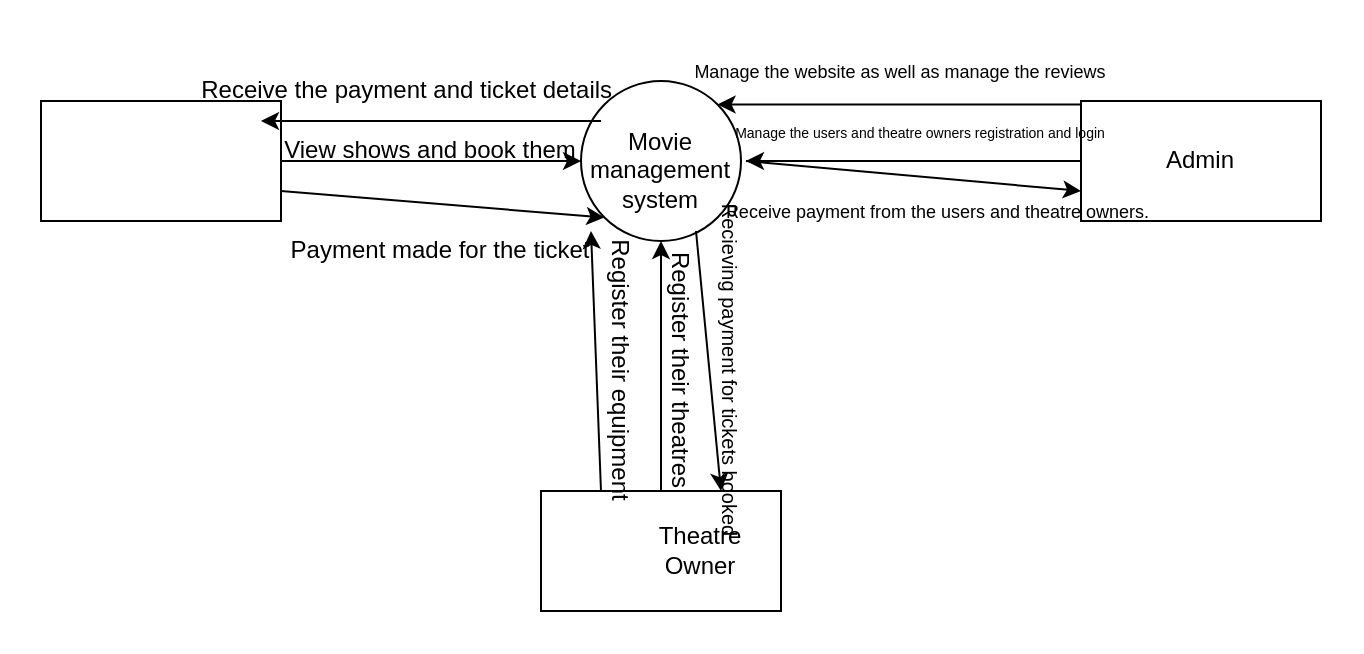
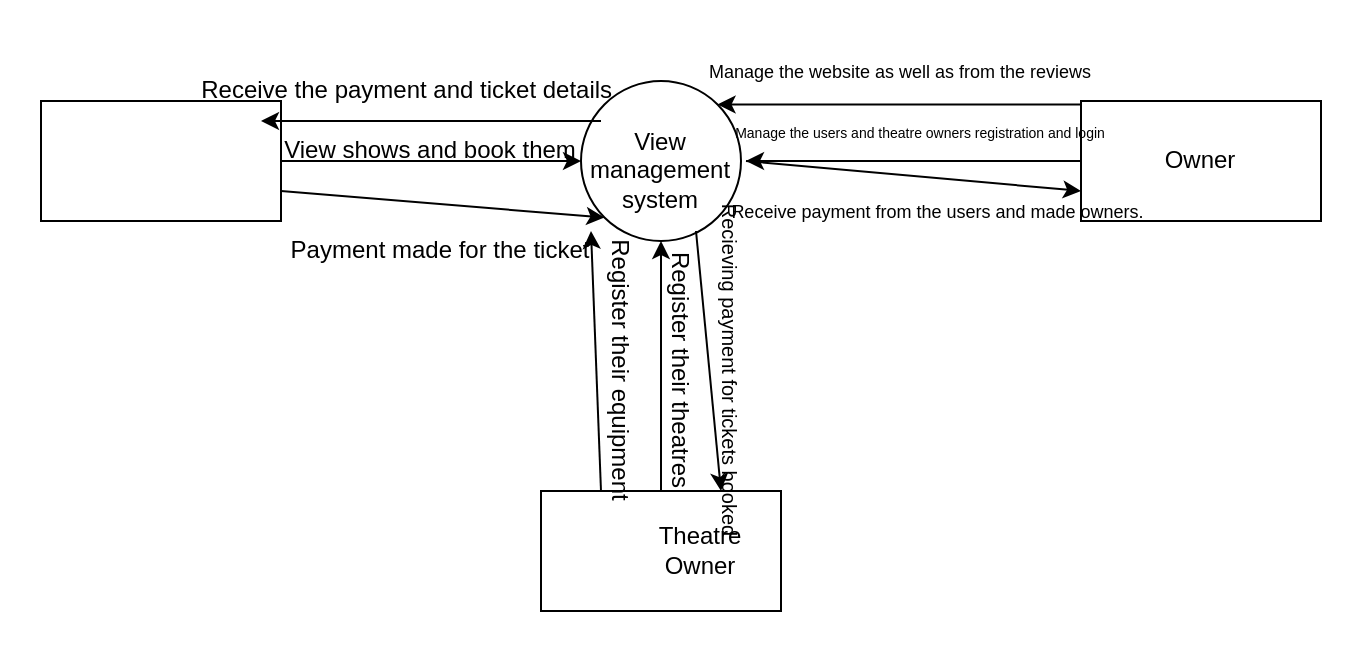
node "Manage the website as well as manage the reviews": label "Manage the website as well as manage the reviews" -> "Manage the website as well as from the reviews"
node "Admin": label "Admin" -> "Owner"
node "Movie management system": label "Movie management system" -> "View management system"
node "Receive payment from the users and theatre owners.": label "Receive payment from the users and theatre owners." -> "Receive payment from the users and made owners."
